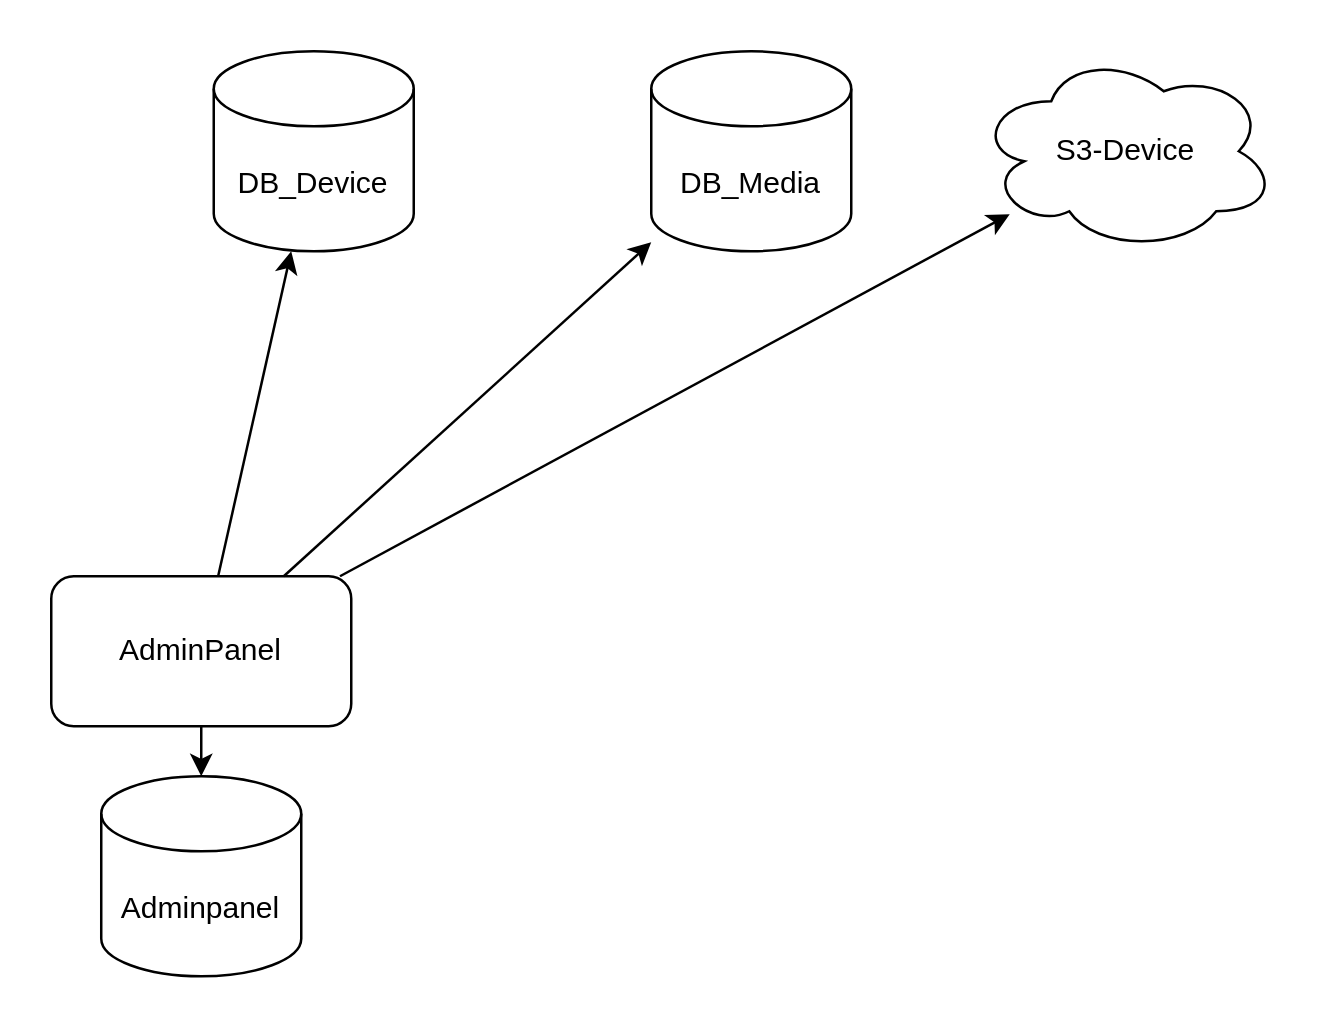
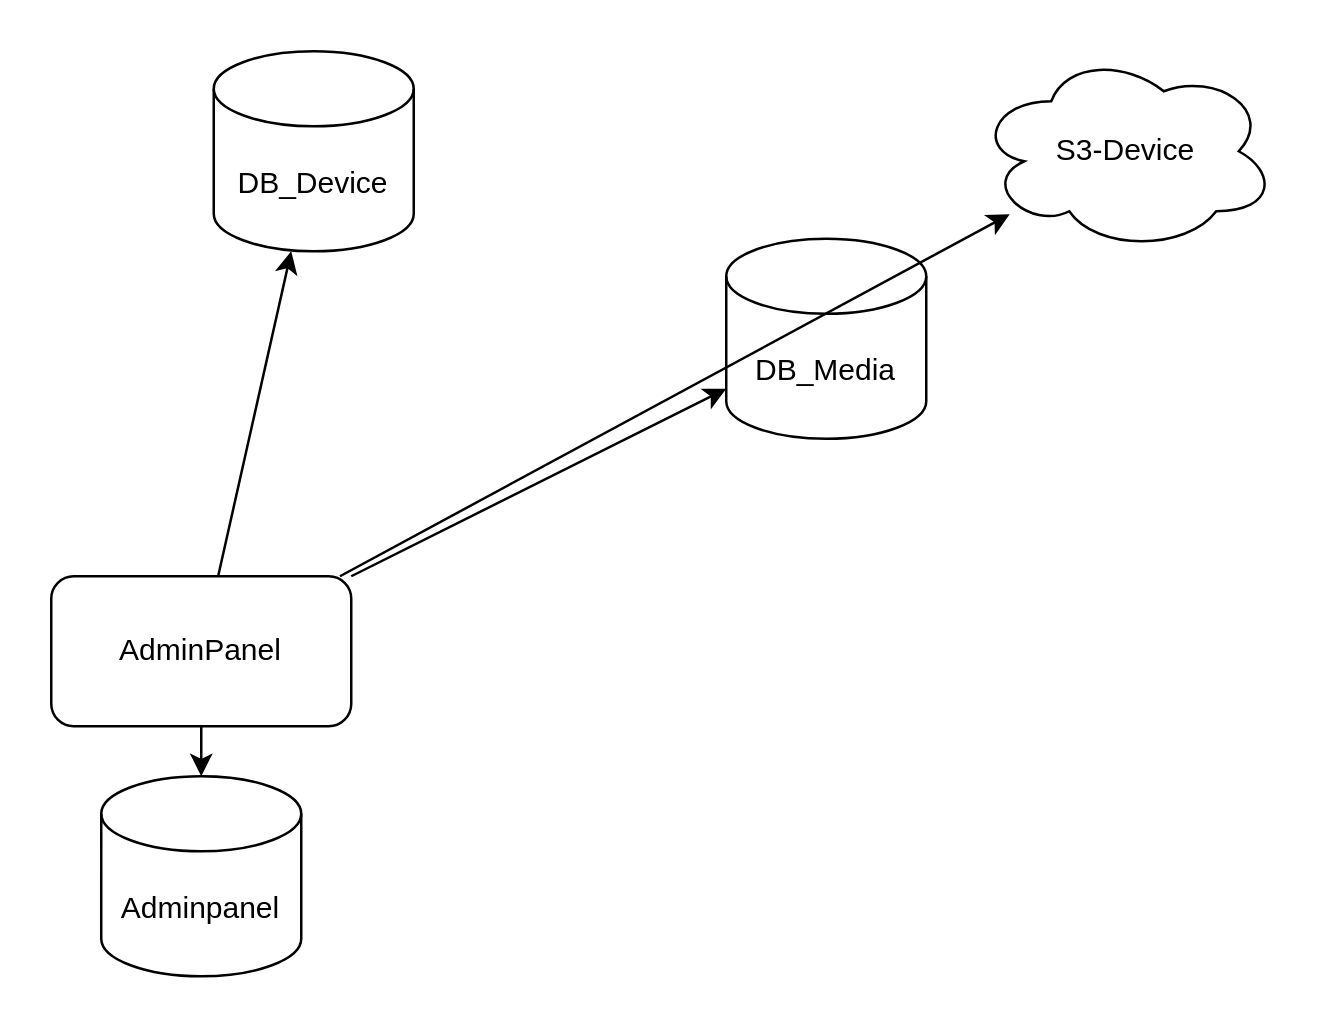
node "DB_Media": moved (751, 151) -> (826, 339)
